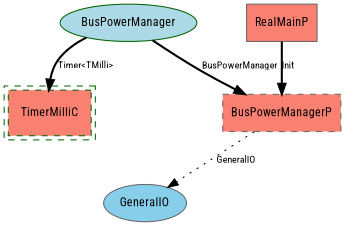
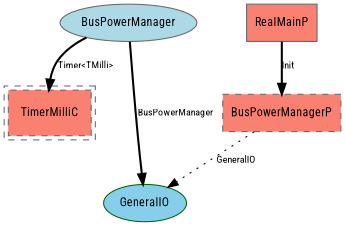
node "BusPowerManager": color darkgreen -> gray40
edge "BusPowerManager" -> "BusPowerManagerP": now "BusPowerManager" -> "GeneralIO"
node "TimerMilliC": color darkgreen -> gray40
node "GeneralIO": color gray40 -> darkgreen
